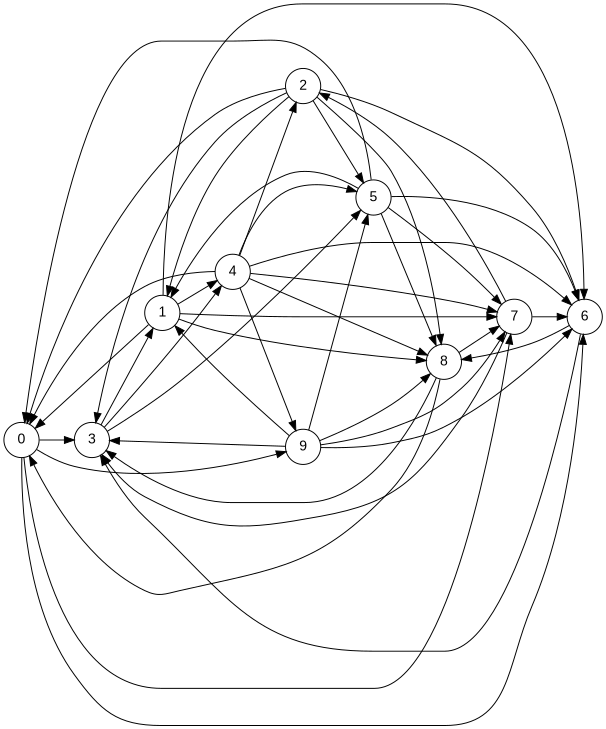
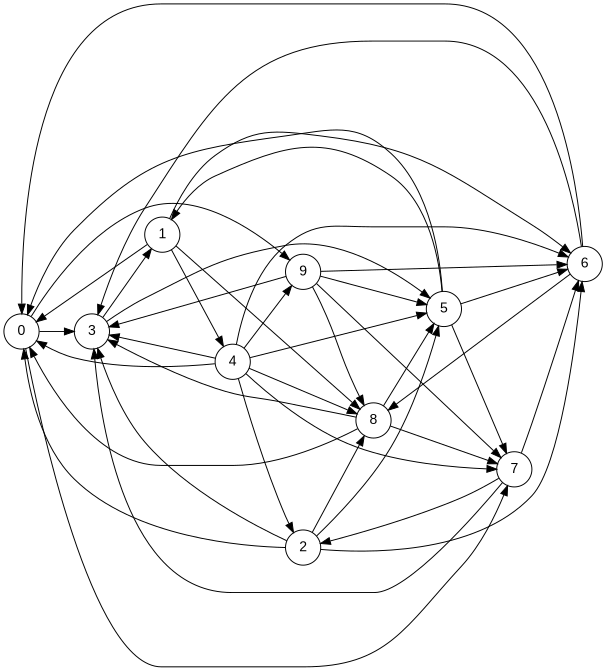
edge "2" -> "1": removed
edge "5" -> "8": reversed
edge "1" -> "7": removed
edge "3" -> "4": reversed
edge "9" -> "1": removed
edge "0" -> "6": reversed
